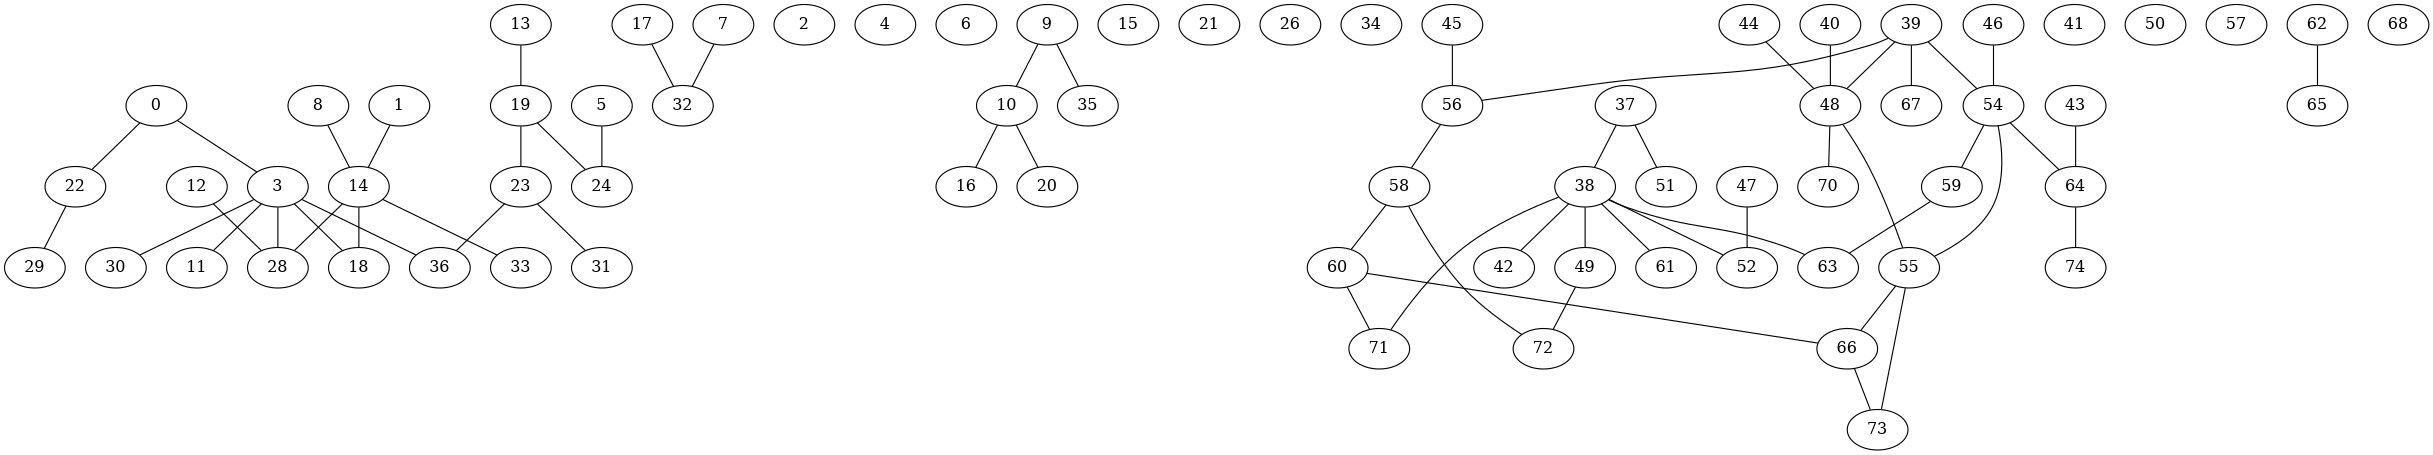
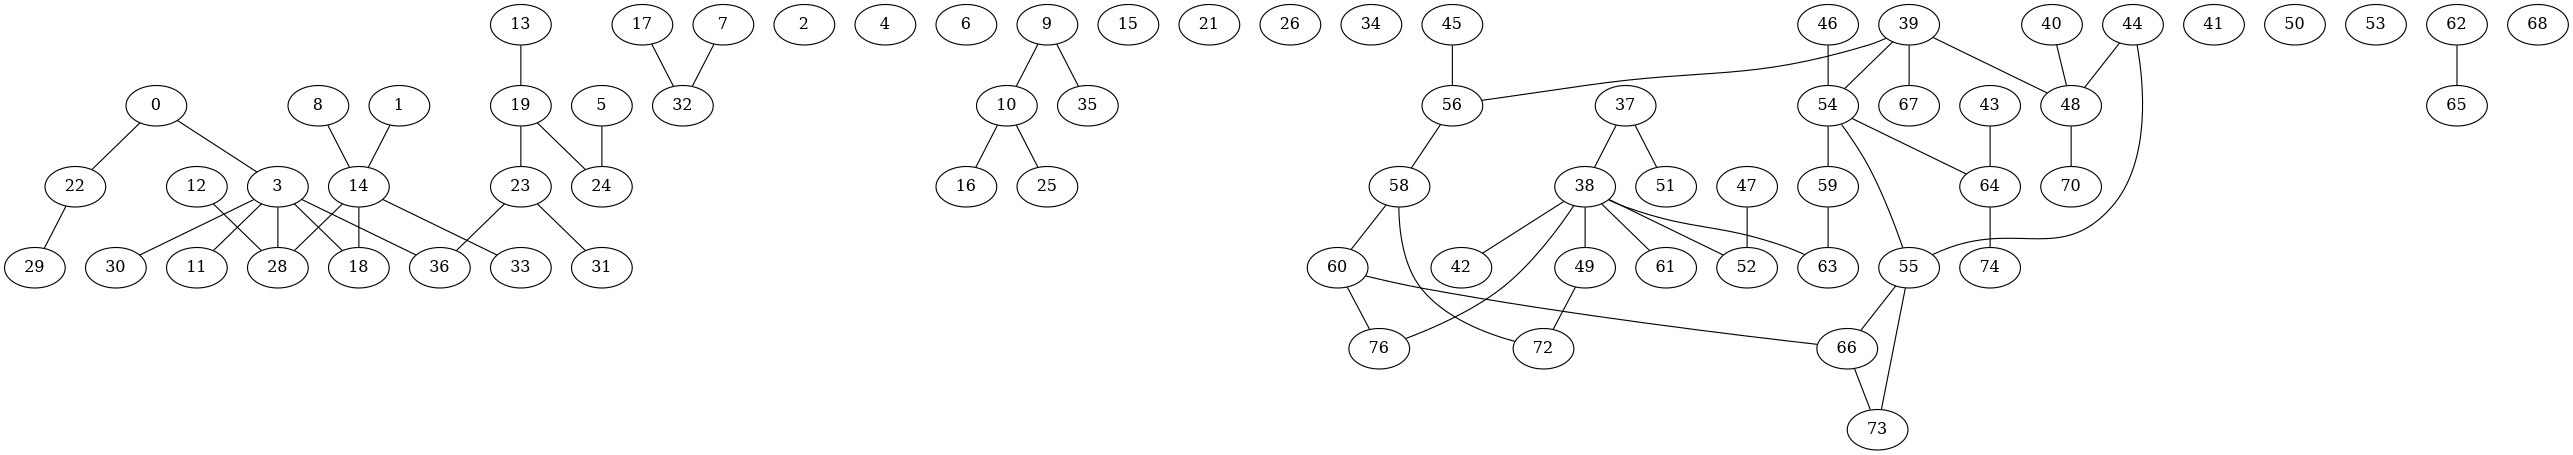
node "57": removed
node "53": added
edge "48" -- "55": now "44" -- "55"
node "20": label "20" -> "25"
node "71": label "71" -> "76"
